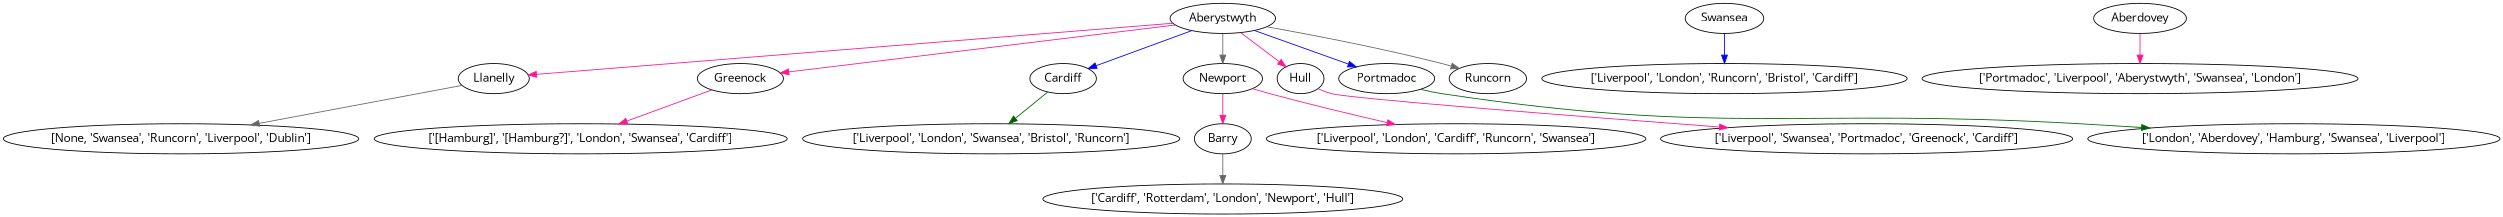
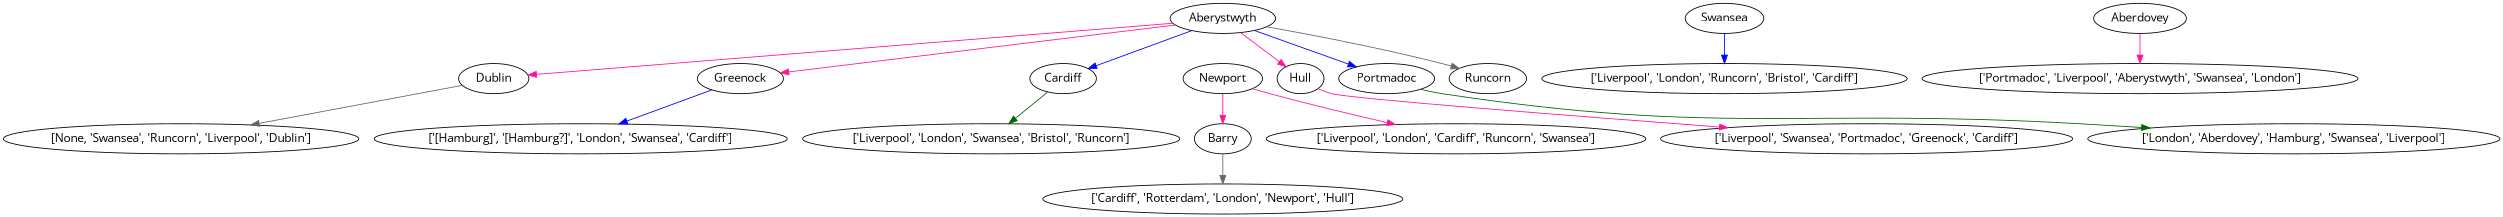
edge "Aberystwyth" -> "Newport": removed
node "Llanelly": label "Llanelly" -> "Dublin"
edge "Greenock" -> "['[Hamburg]', '[Hamburg?]', 'London', 'Swansea', 'Cardiff']": color deeppink -> blue
